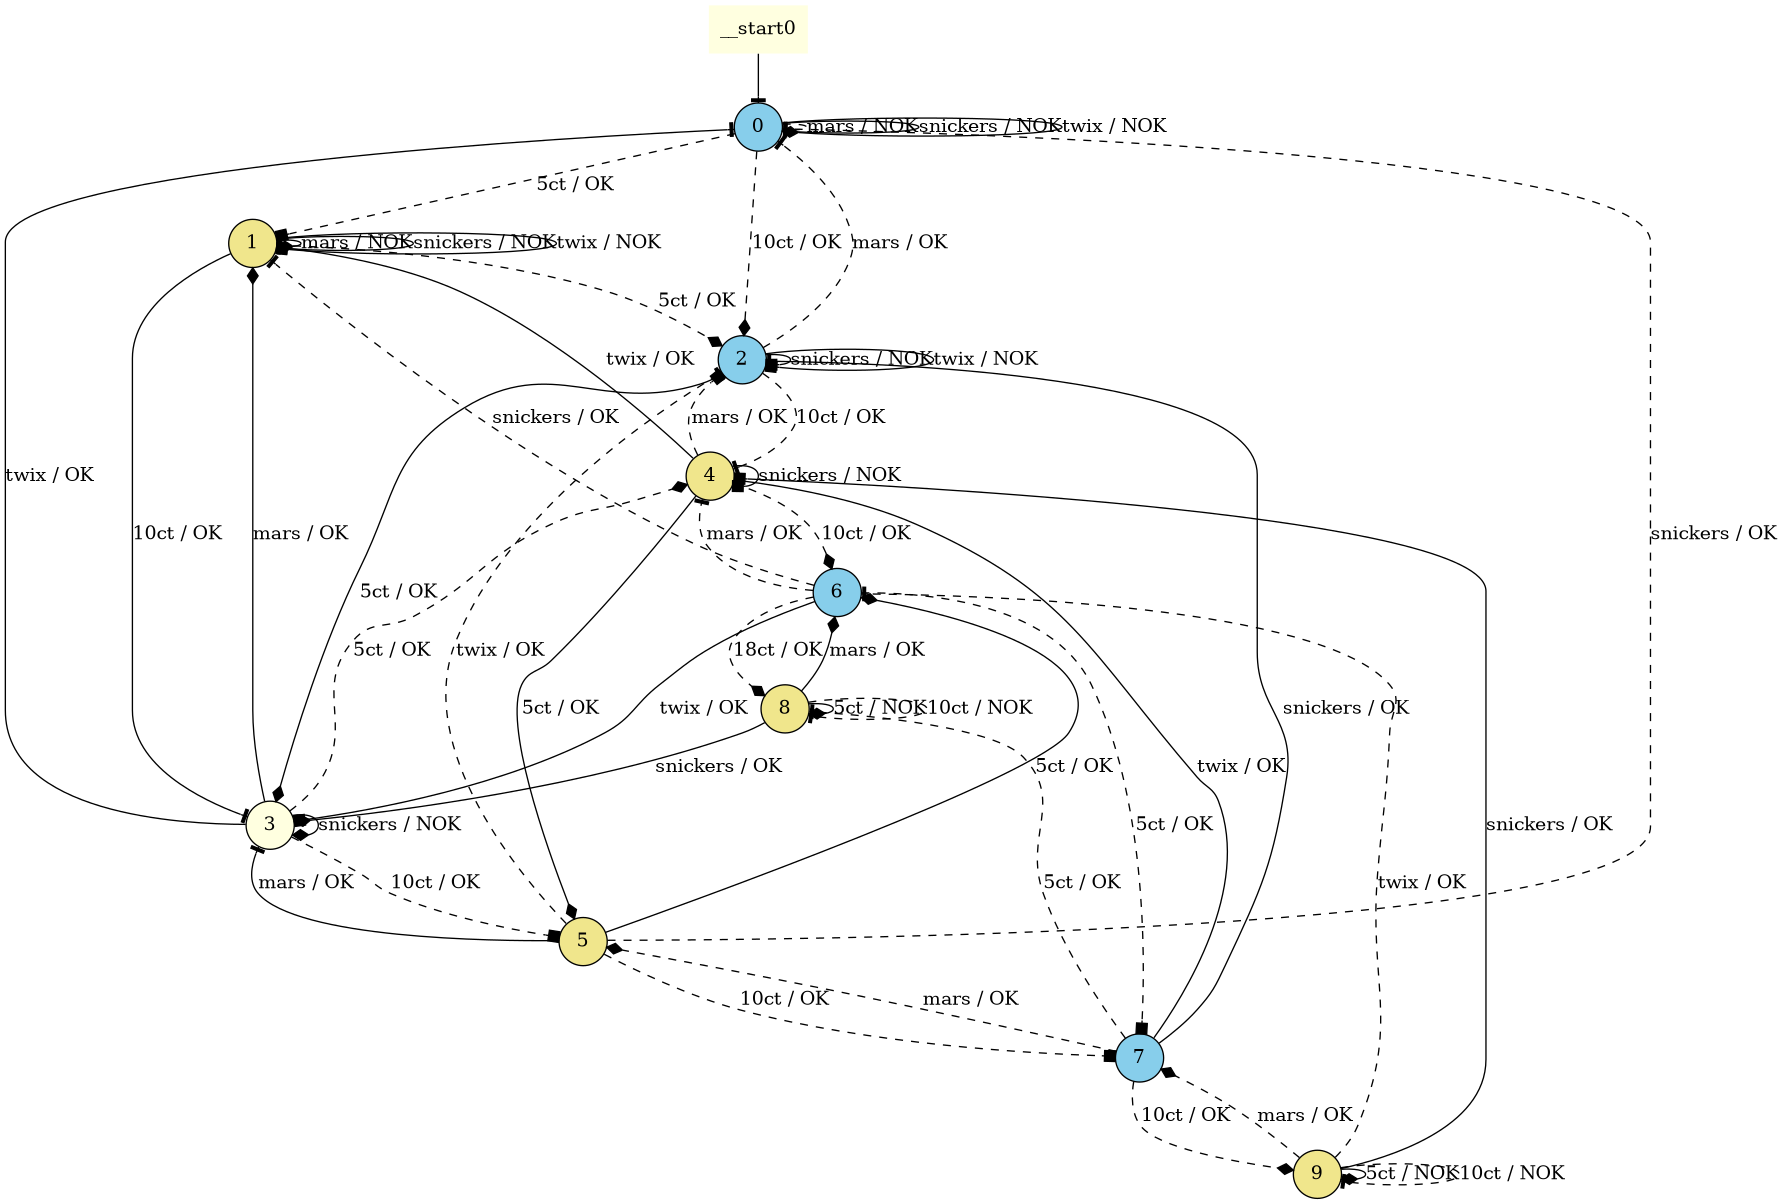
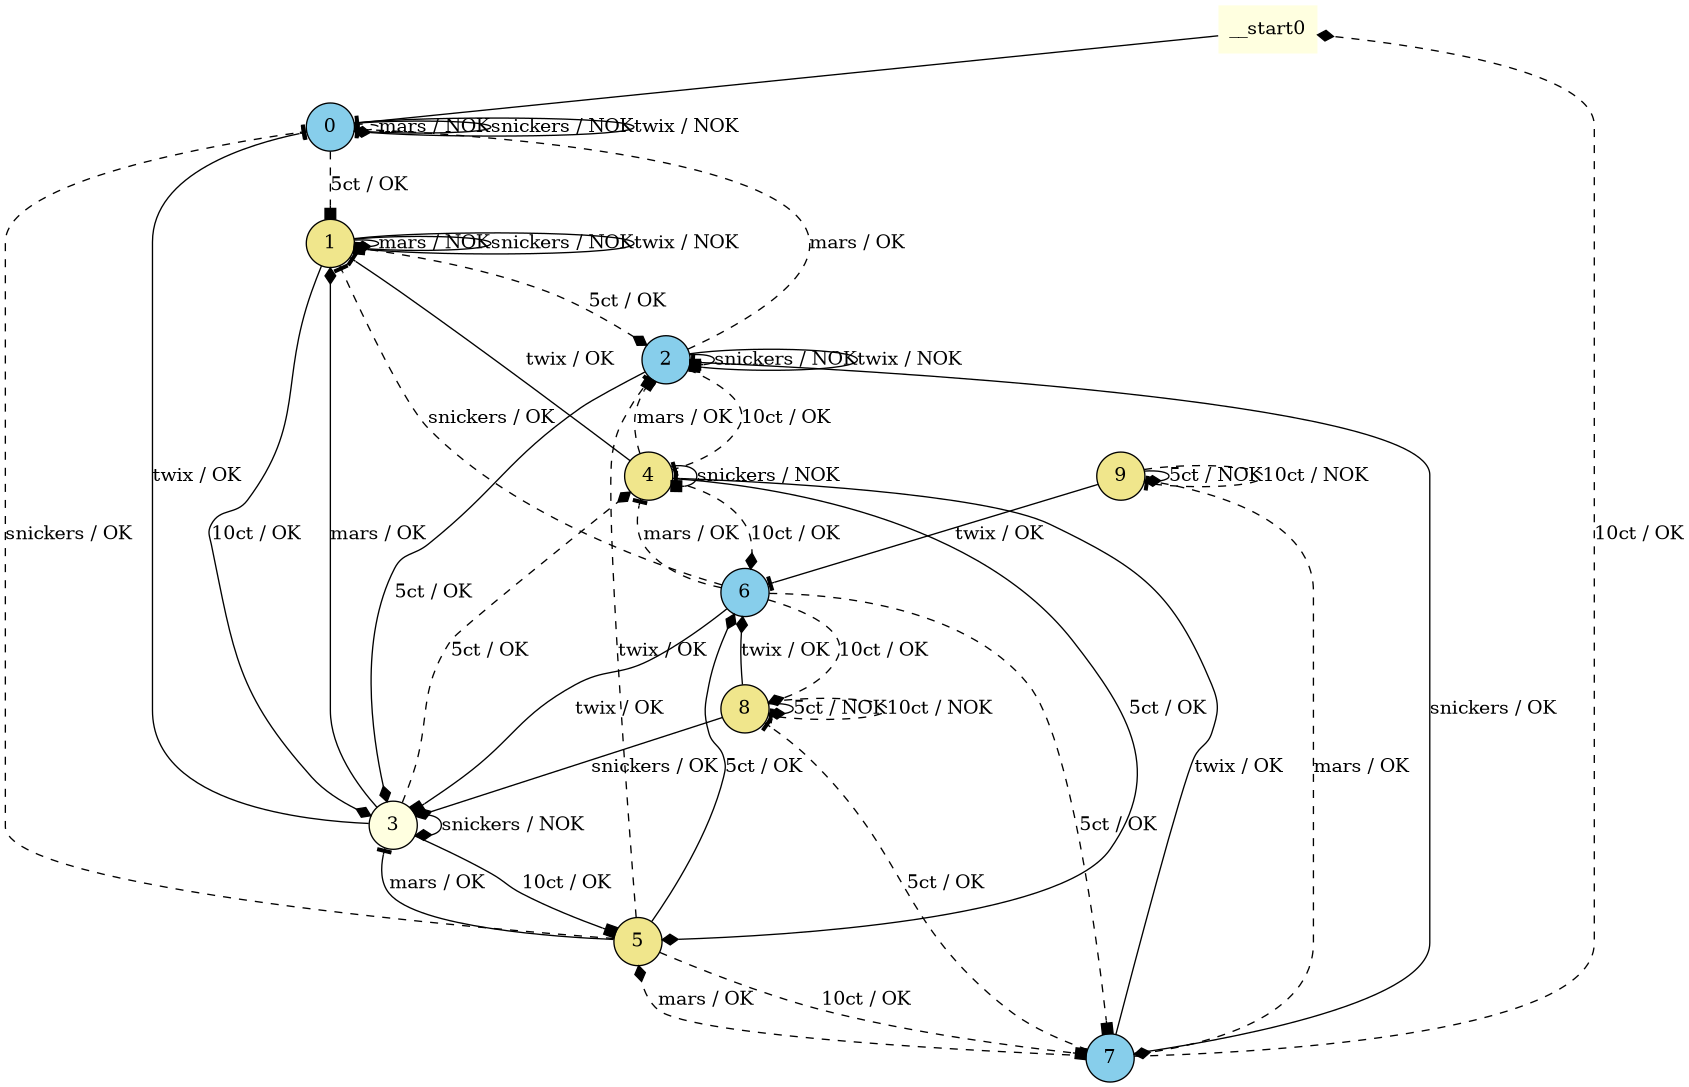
edge "0" -> "2": removed, label "10ct / OK"
edge "1" -> "3": arrowhead tee -> diamond
edge "9" -> "4": removed, label "snickers / OK"
edge "6" -> "8": label "18ct / OK" -> "10ct / OK"
edge "8" -> "6": label "mars / OK" -> "twix / OK"
edge "9" -> "6": style dashed -> solid
edge "3" -> "5": style dashed -> solid
edge "7" -> "9": now "7" -> "__start0"
